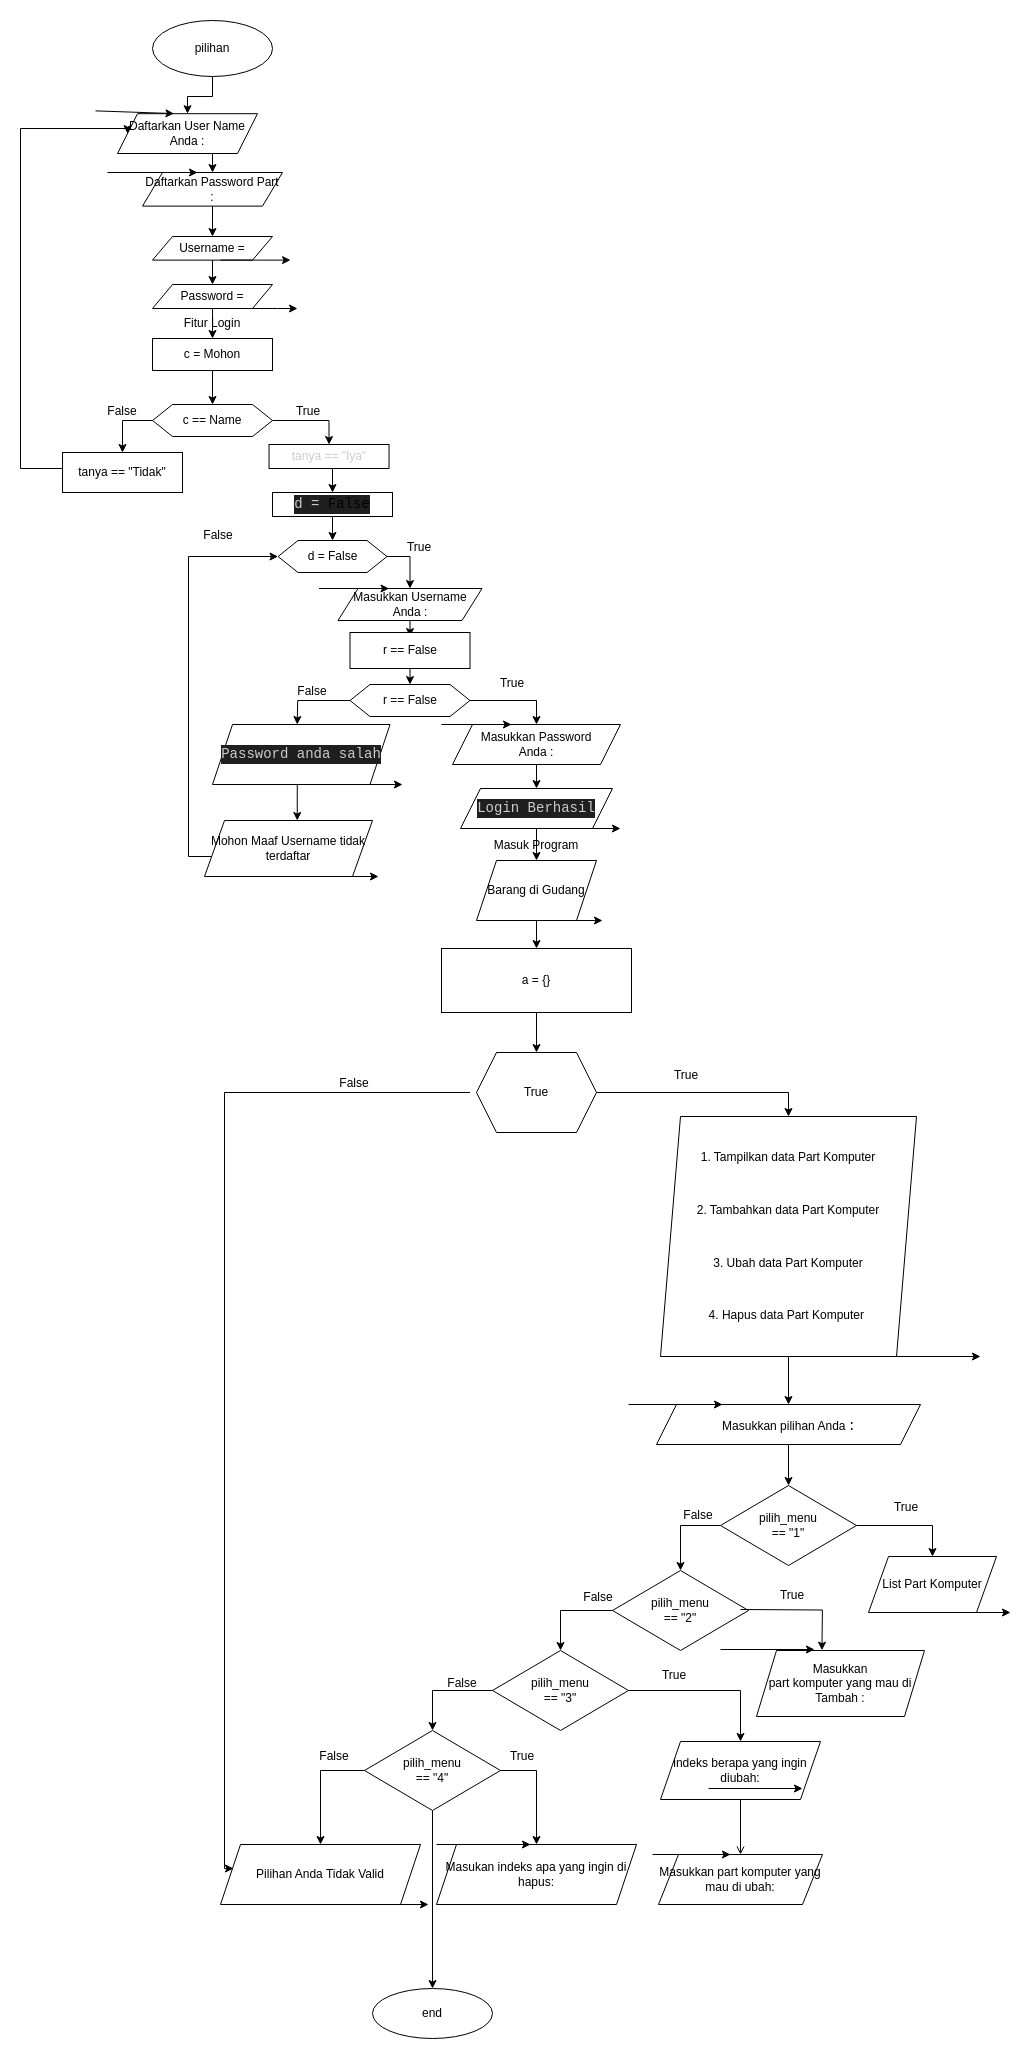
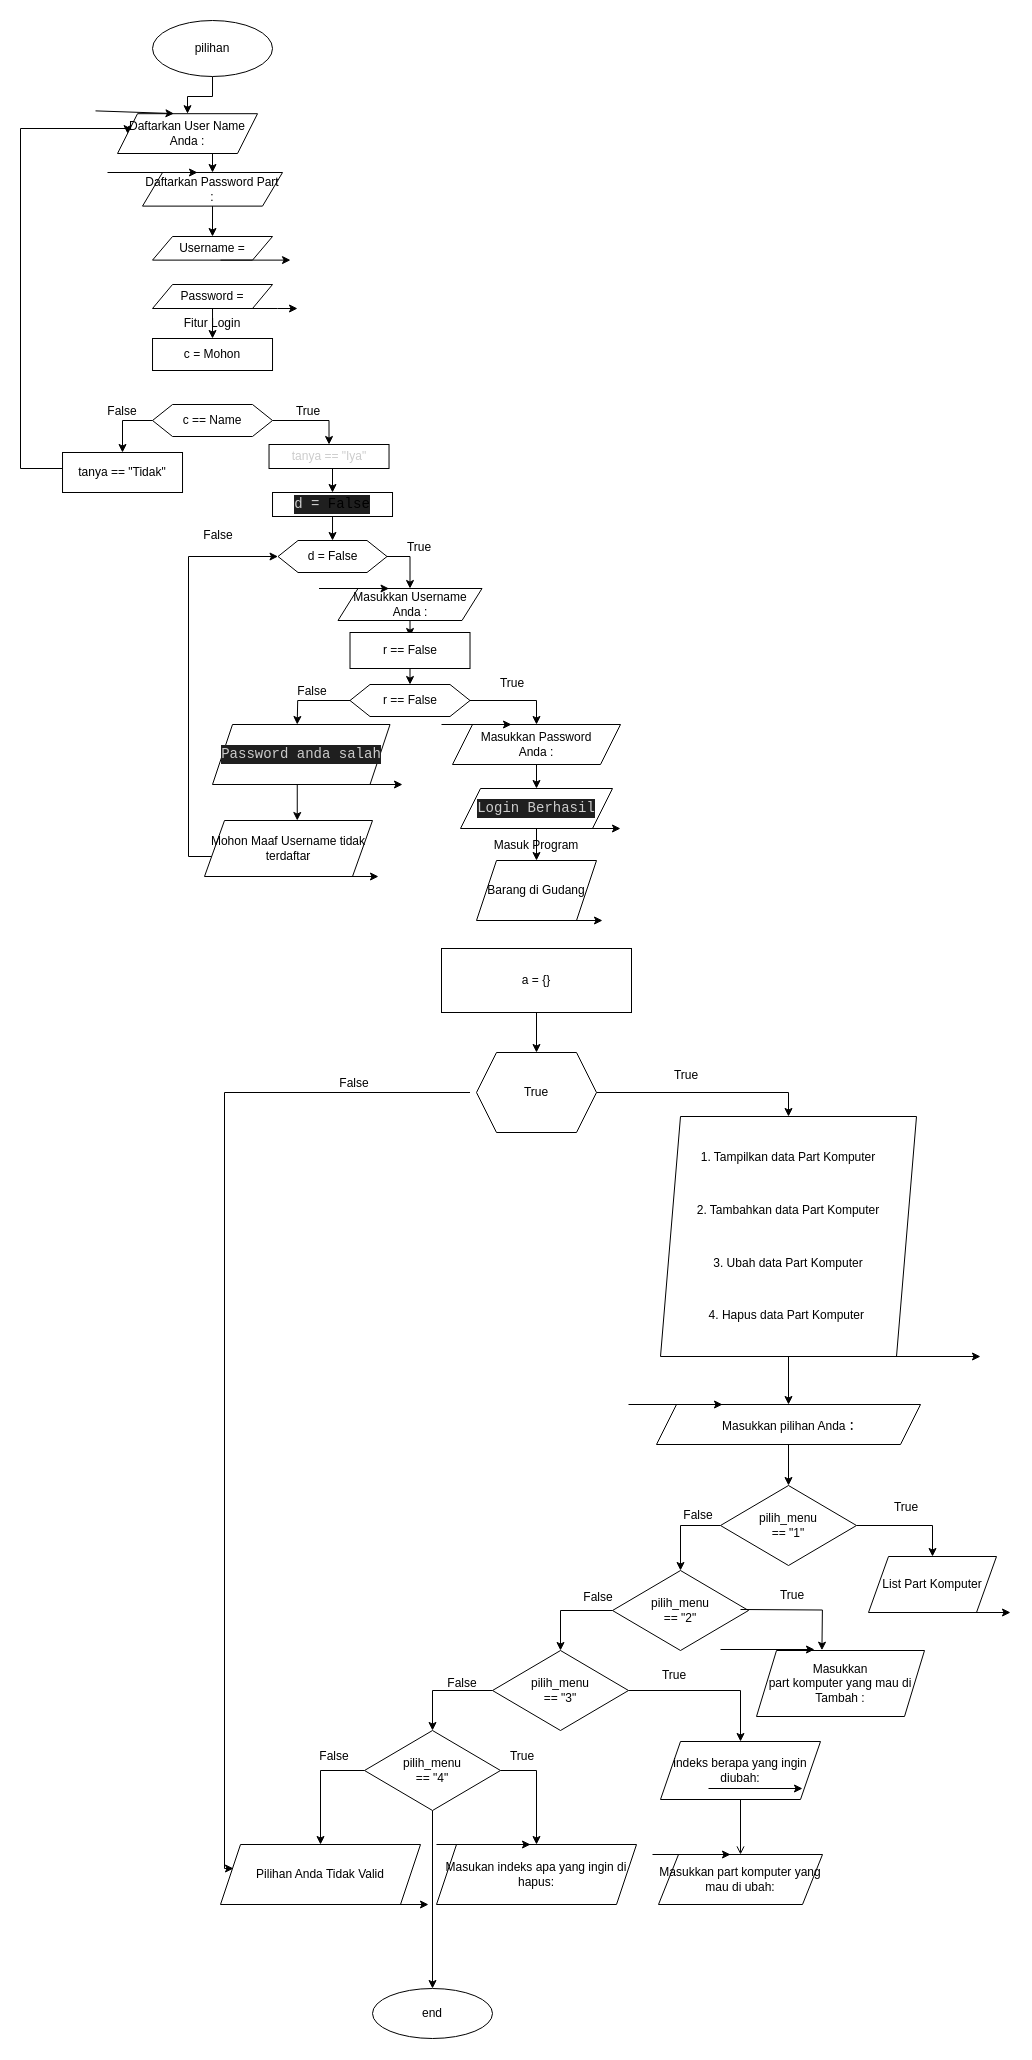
edge "Username =" -> "Password =": removed
edge "c = Mohon" -> "c == Name": removed
edge "Barang di Gudang" -> "a = {}": removed
